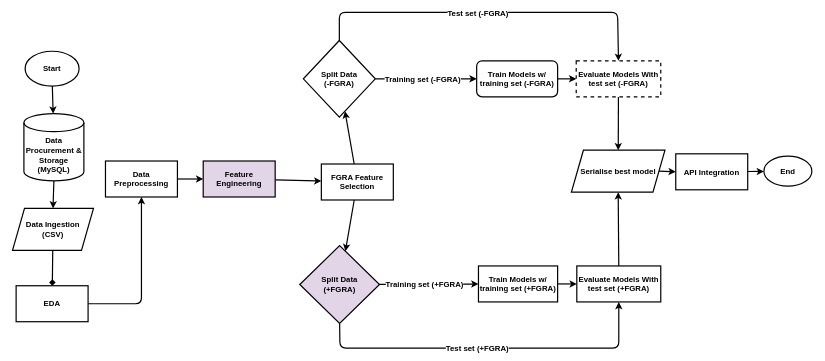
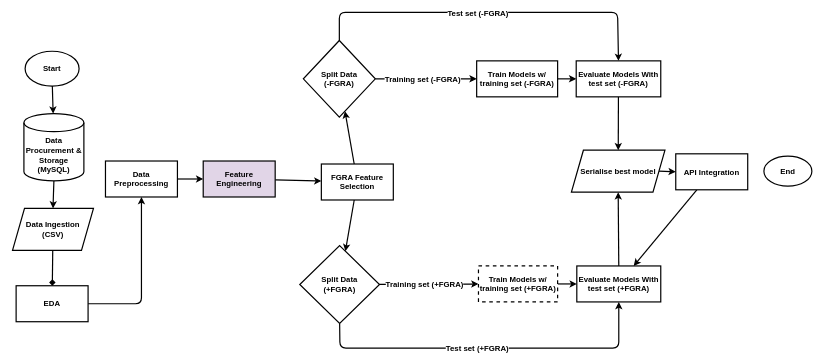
node "Train Models w/ training set (-FGRA)": shape rounded rectangle -> rectangle
node "Evaluate Models With test set (-FGRA)": style dashed -> solid
edge "API Integration" -> "End": now "API Integration" -> "Evaluate Models With test set (+FGRA)"
node "Train Models w/ training set (+FGRA)": style solid -> dashed
node "Split Data (+FGRA)": fillcolor #e1d5e7 -> #ffffff
